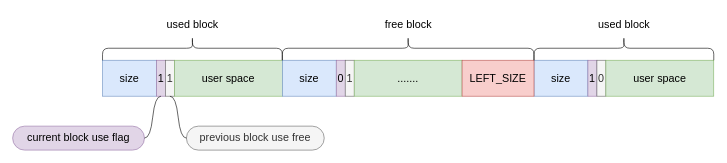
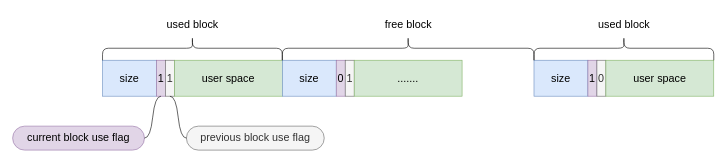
node "LEFT_SIZE": removed
node "previous block use free": label "previous block use free" -> "previous block use flag"
